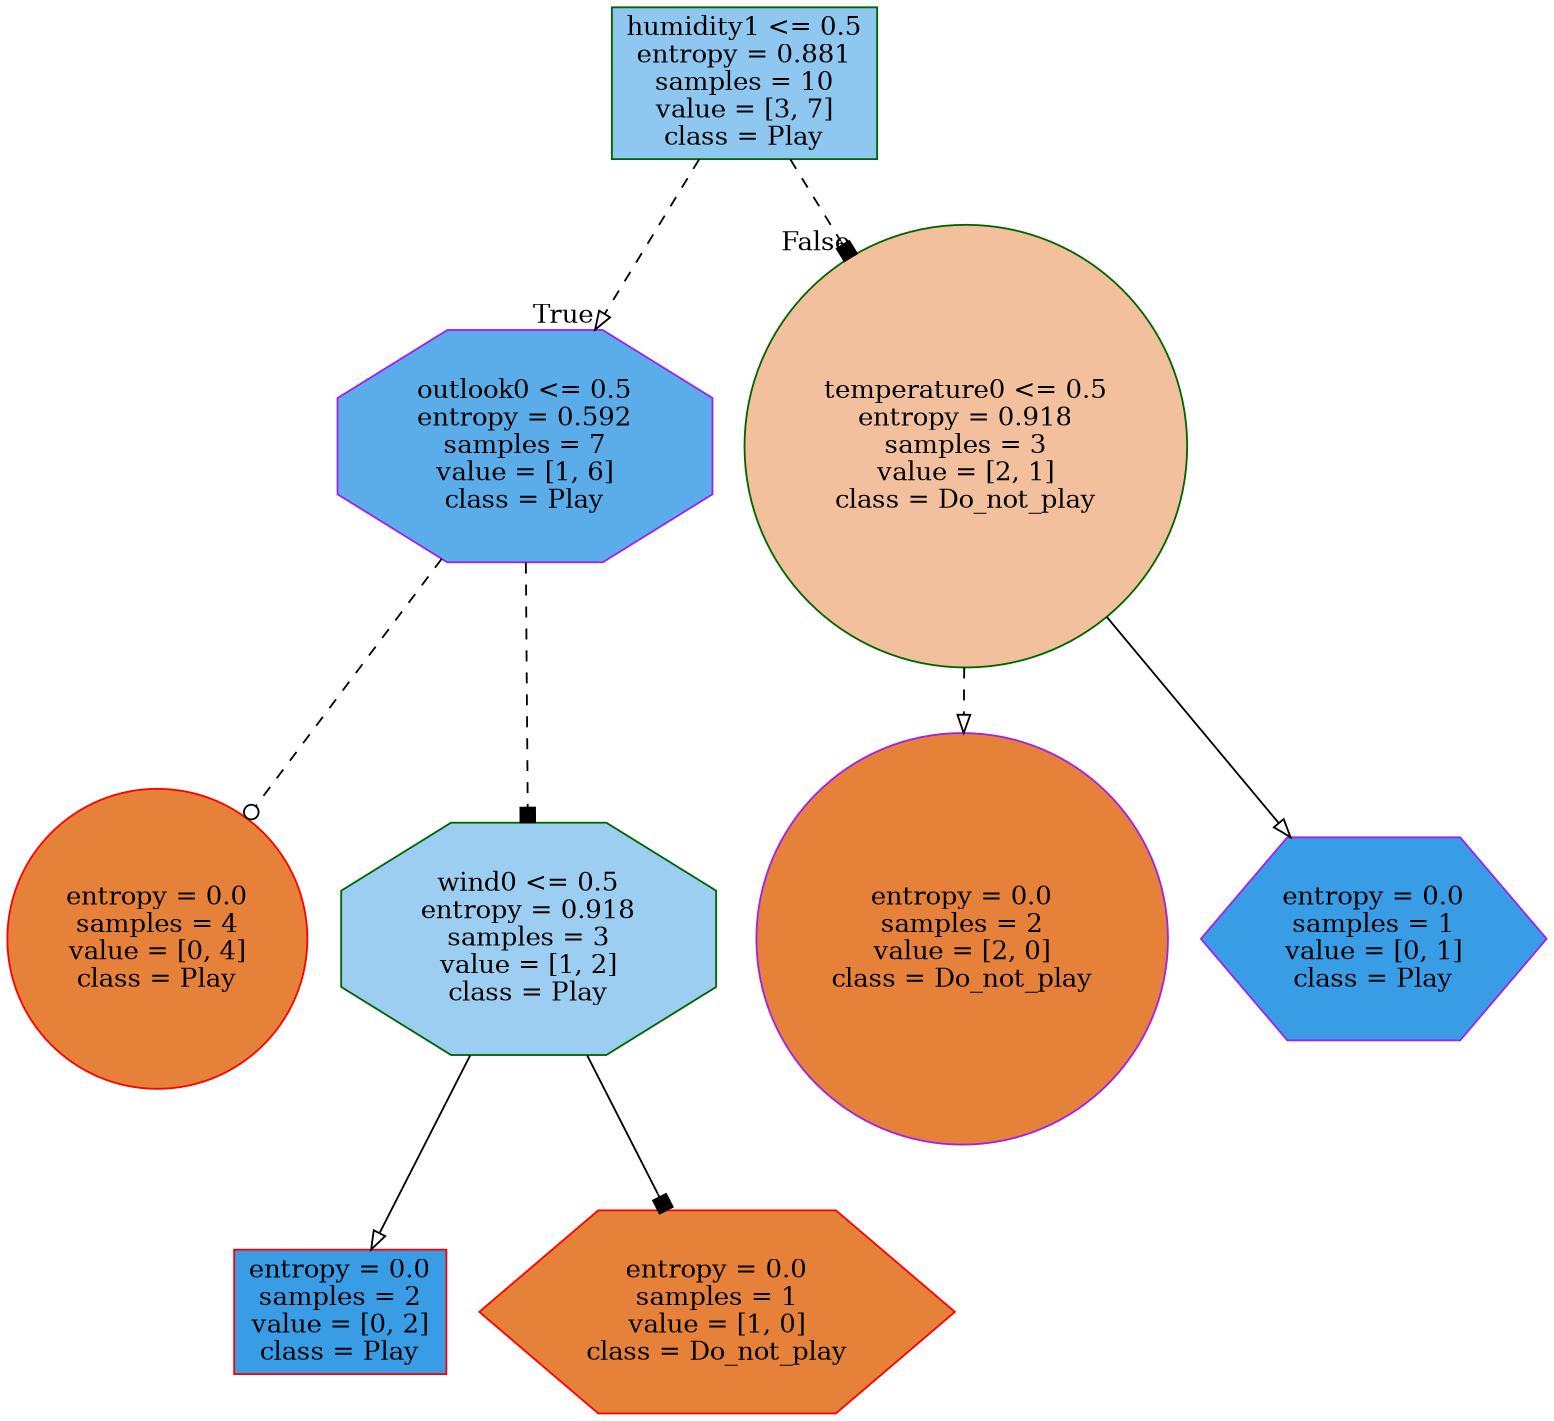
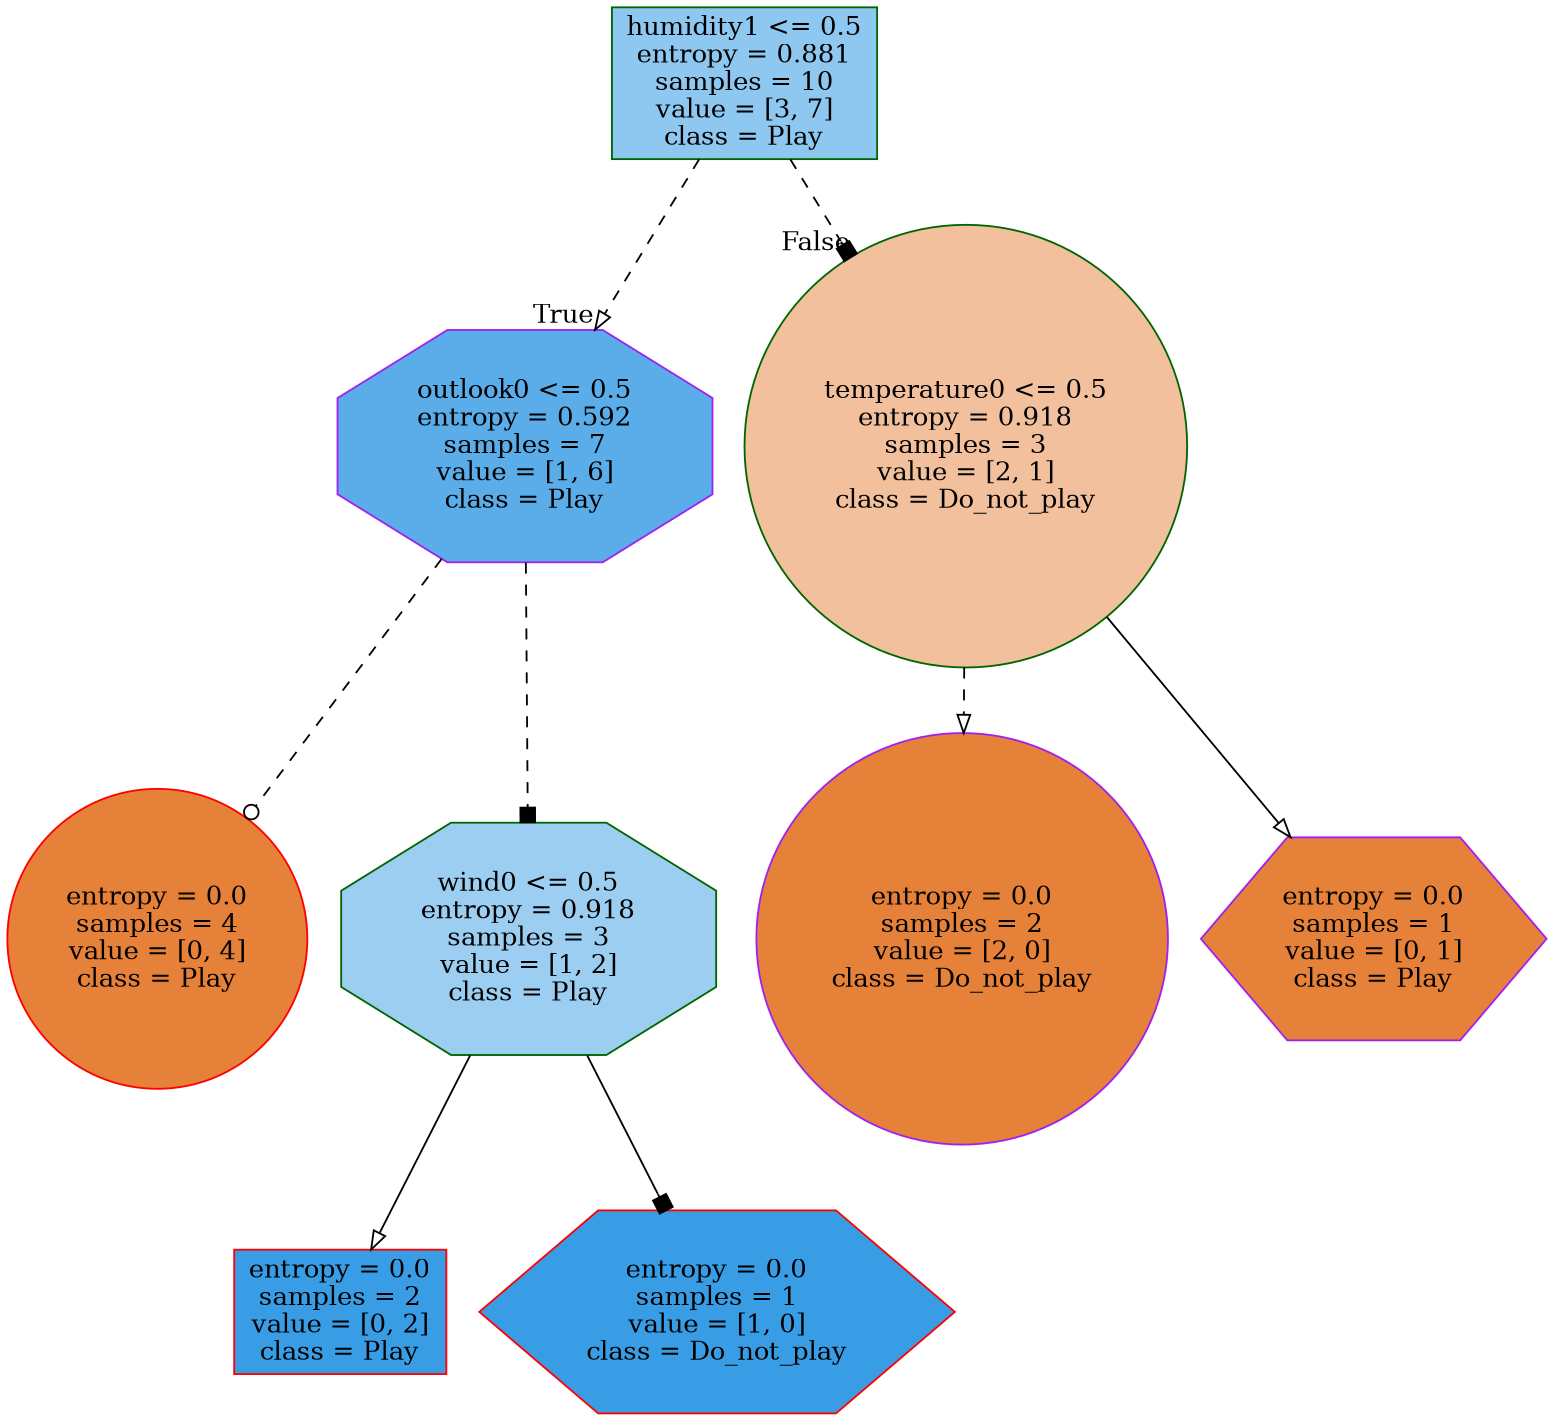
node "entropy = 0.0 samples = 1 value = [0, 1] class = Play": fillcolor #399de5 -> #e58139
node "entropy = 0.0 samples = 1 value = [1, 0] class = Do_not_play": fillcolor #e58139 -> #399de5
